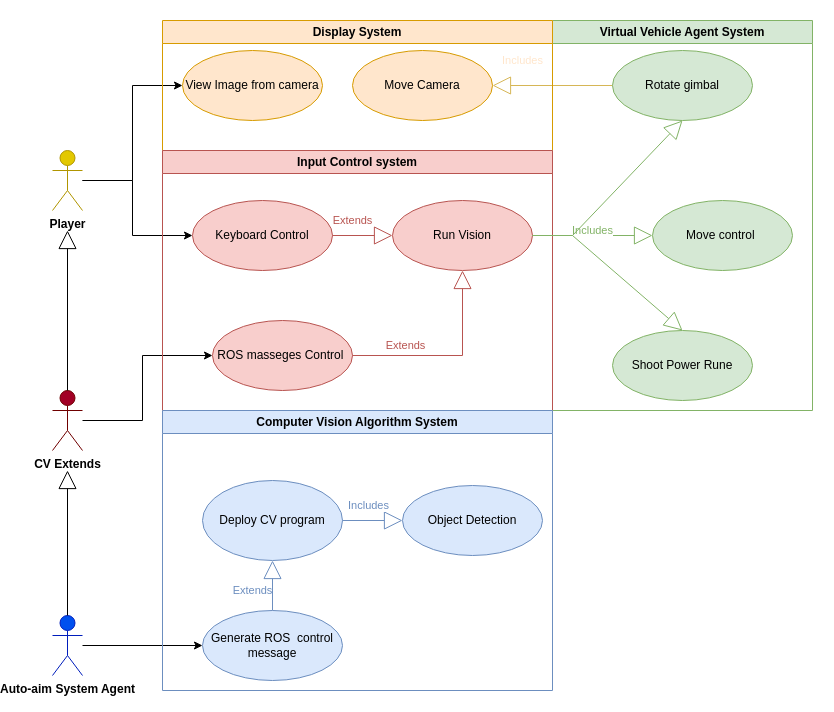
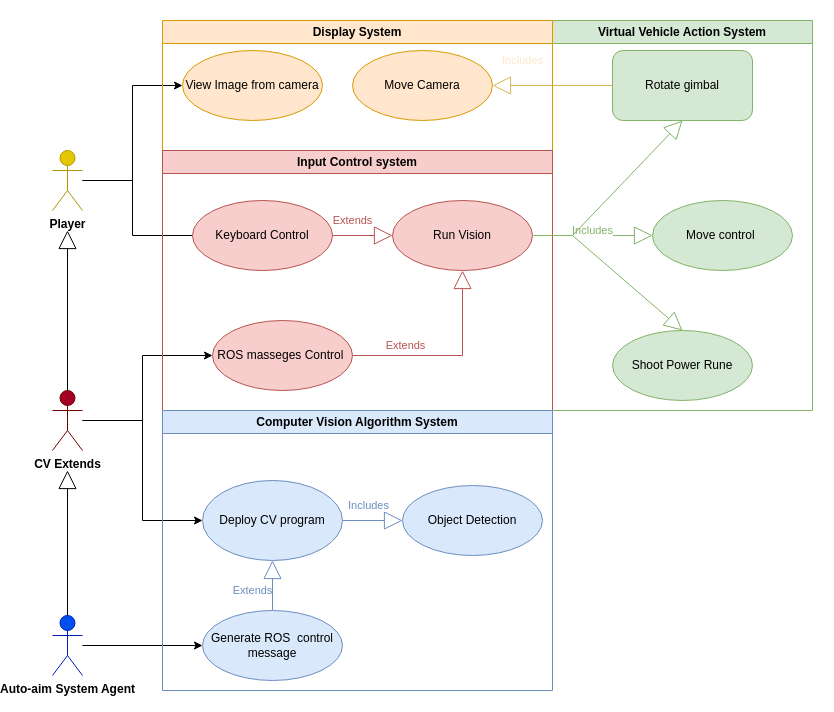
node "Virtual Vehicle Agent System": label "Virtual Vehicle Agent System" -> "Virtual Vehicle Action System"
node "Rotate gimbal": shape ellipse -> rounded rectangle
edge "Player" -> "Keyboard Control": arrowhead classic -> none
edge "CV Extends" -> "Deploy CV program": added
